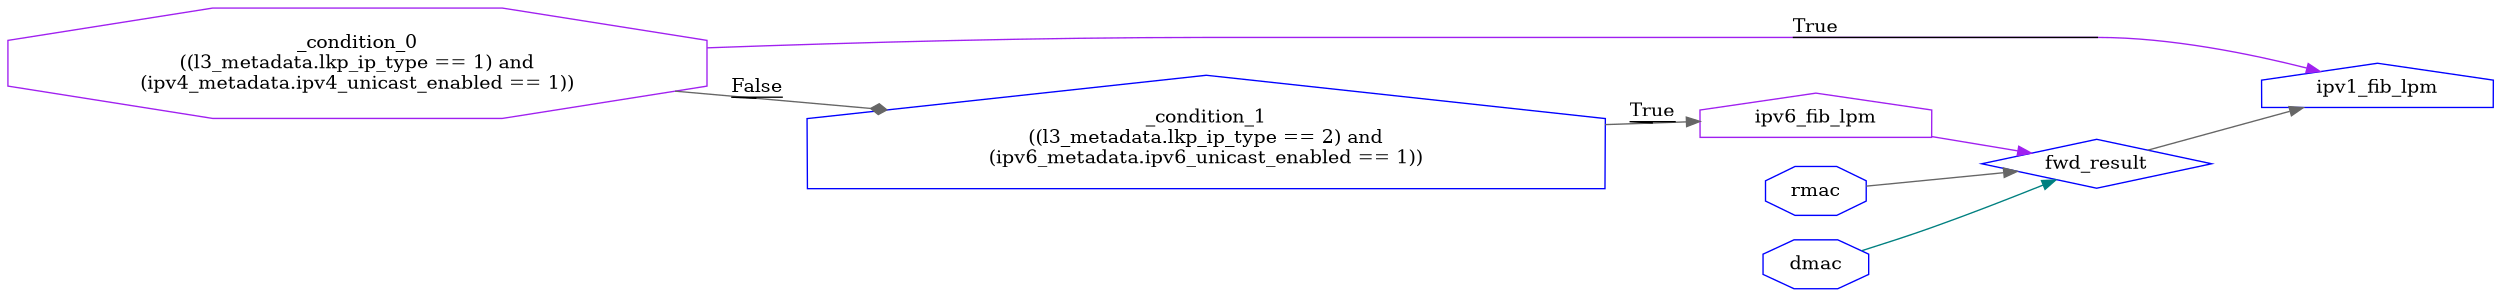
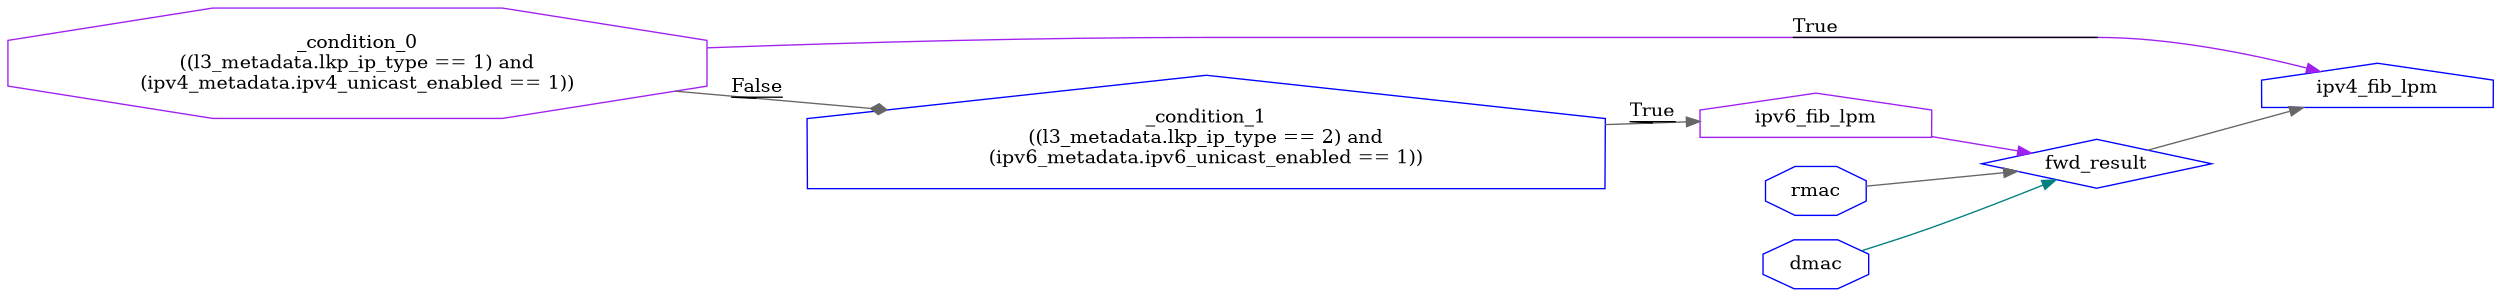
node "ipv1_fib_lpm": label "ipv1_fib_lpm" -> "ipv4_fib_lpm"
